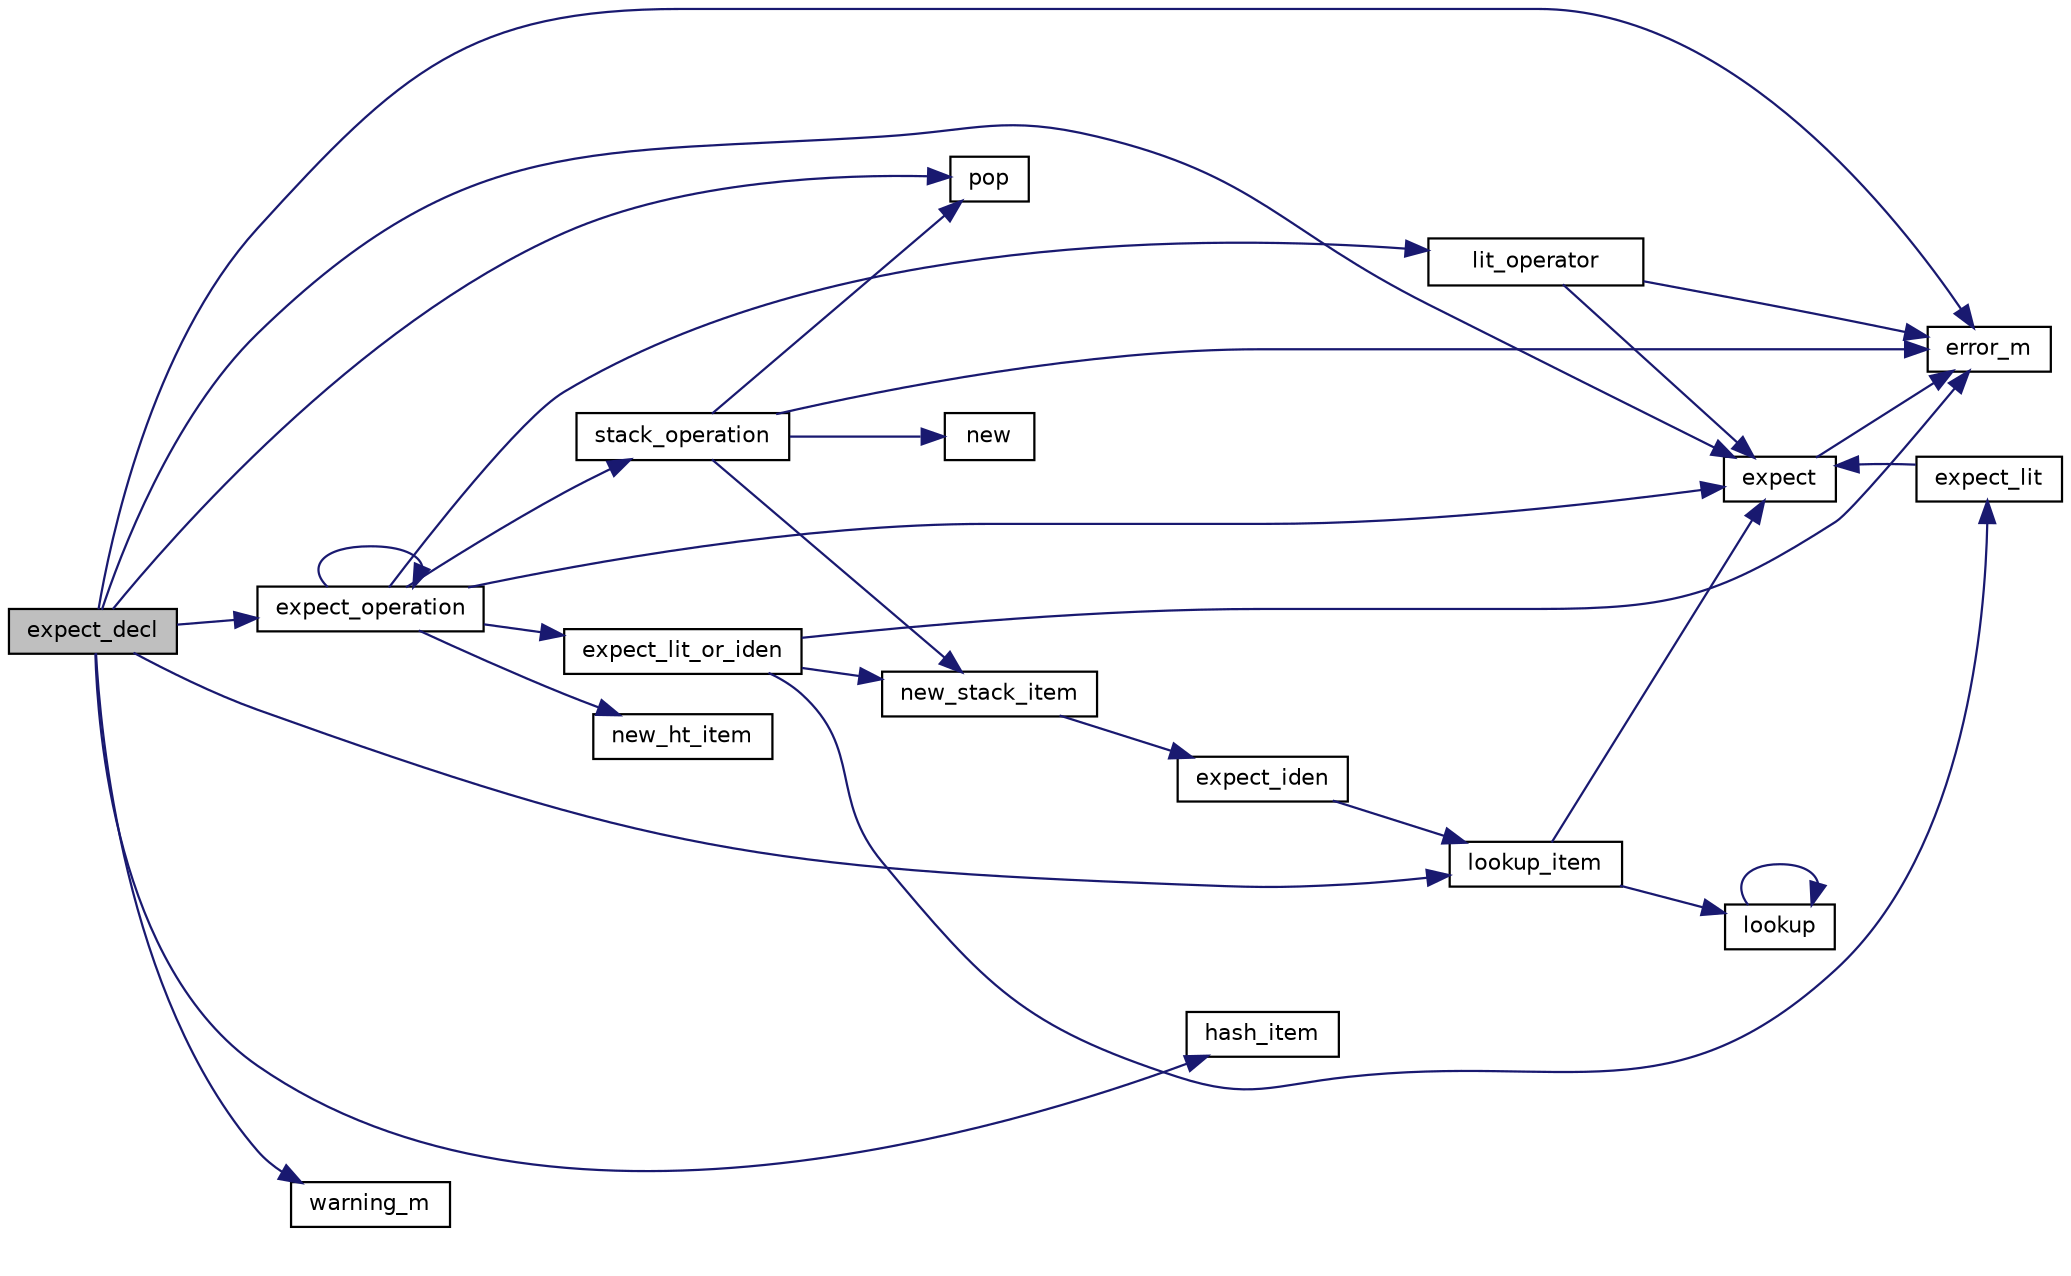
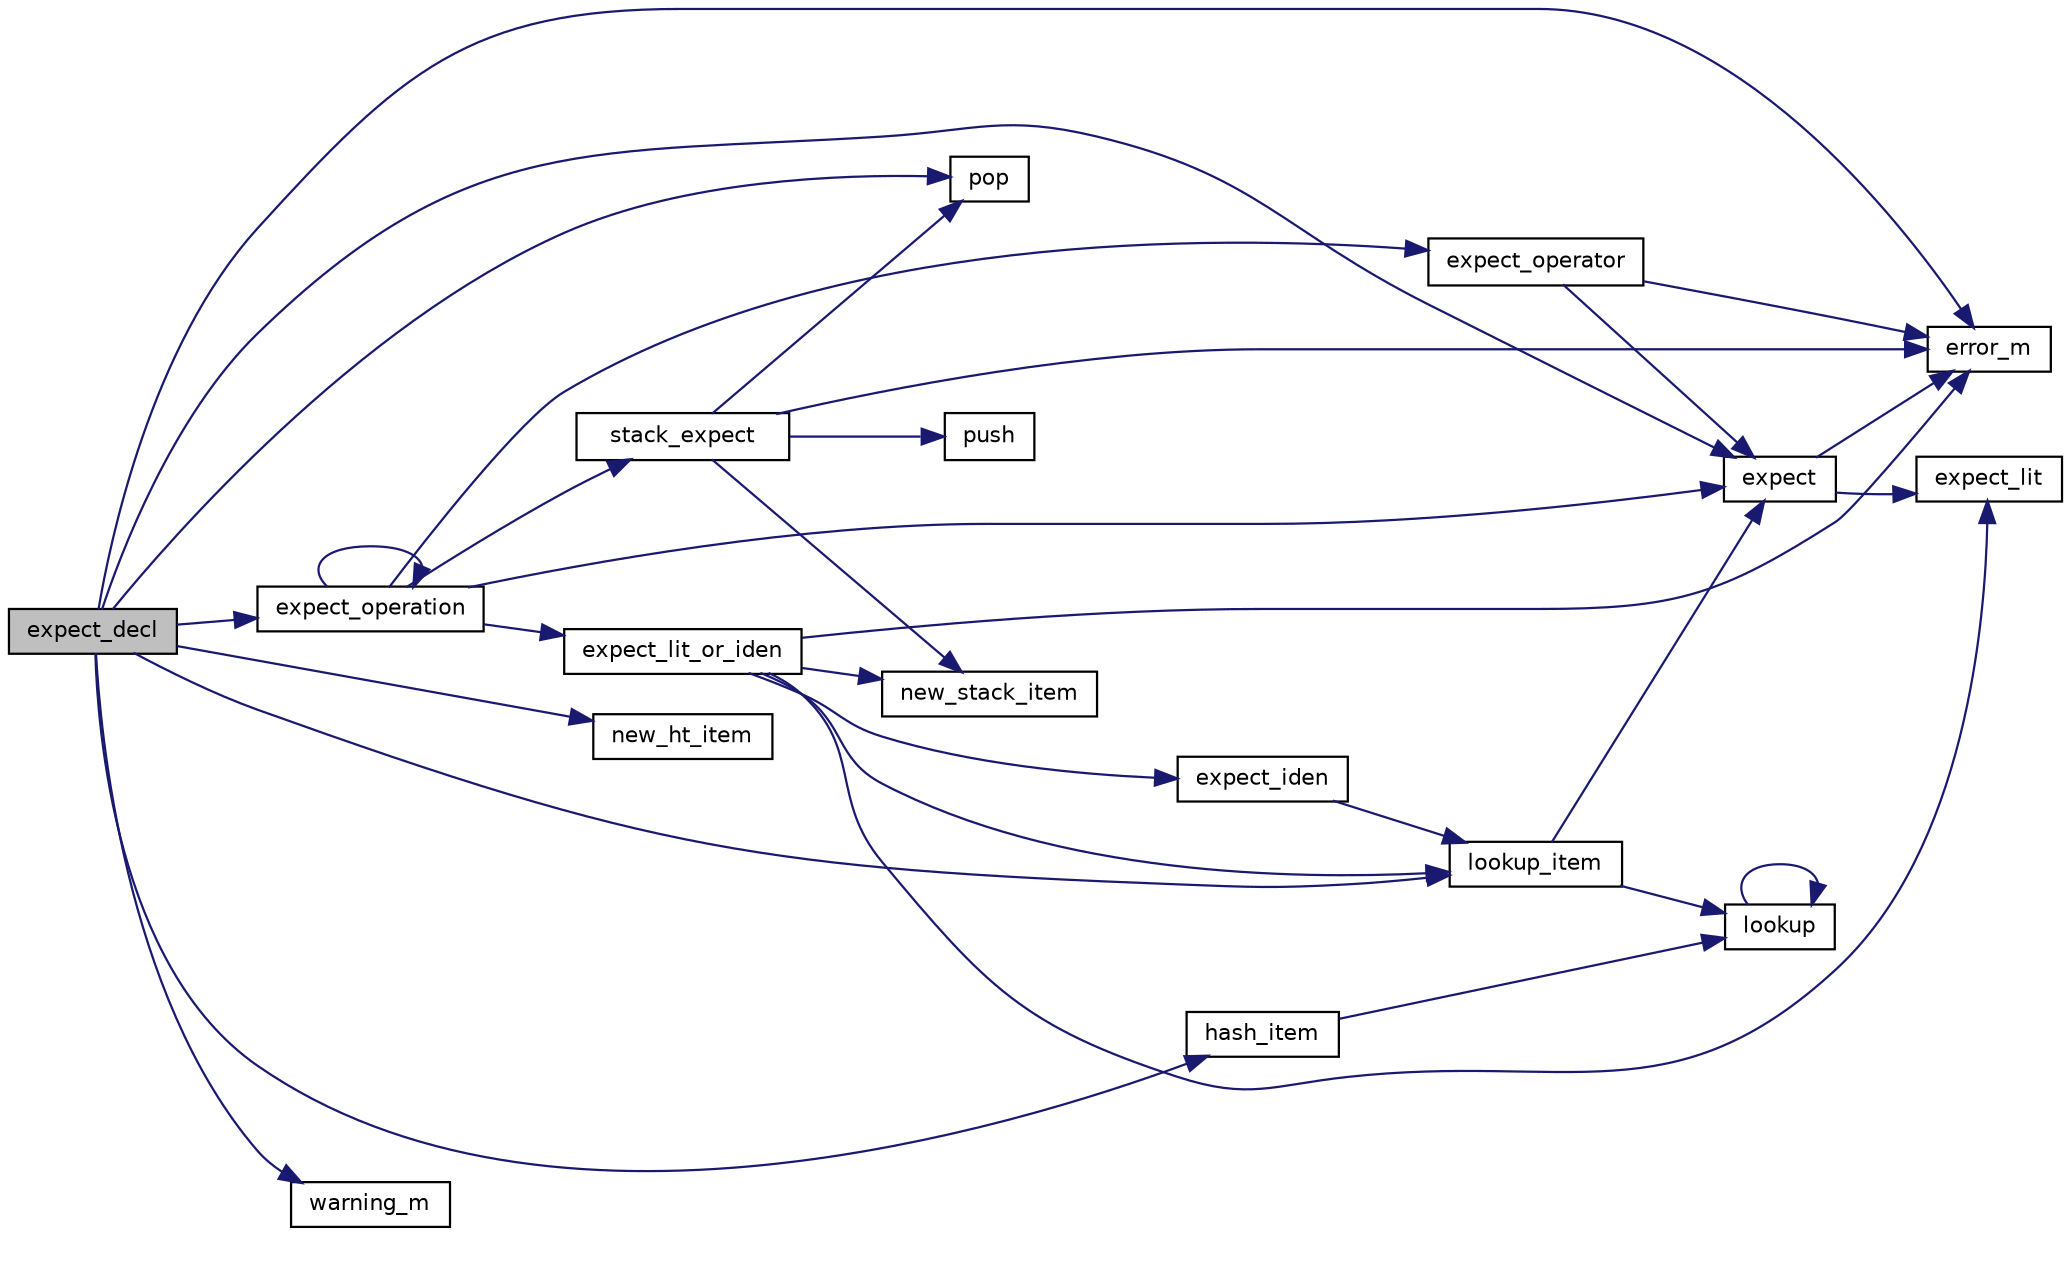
node "lit_operator": label "lit_operator" -> "expect_operator"
node "stack_operation": label "stack_operation" -> "stack_expect"
node "new": label "new" -> "push"
edge "expect_lit" -> "expect": reversed
edge "expect_operation" -> "new_ht_item": now "expect_decl" -> "new_ht_item"
edge "new_stack_item" -> "expect_iden": now "expect_lit_or_iden" -> "expect_iden"
edge "expect_lit_or_iden" -> "lookup_item": added
edge "hash_item" -> "lookup": added
